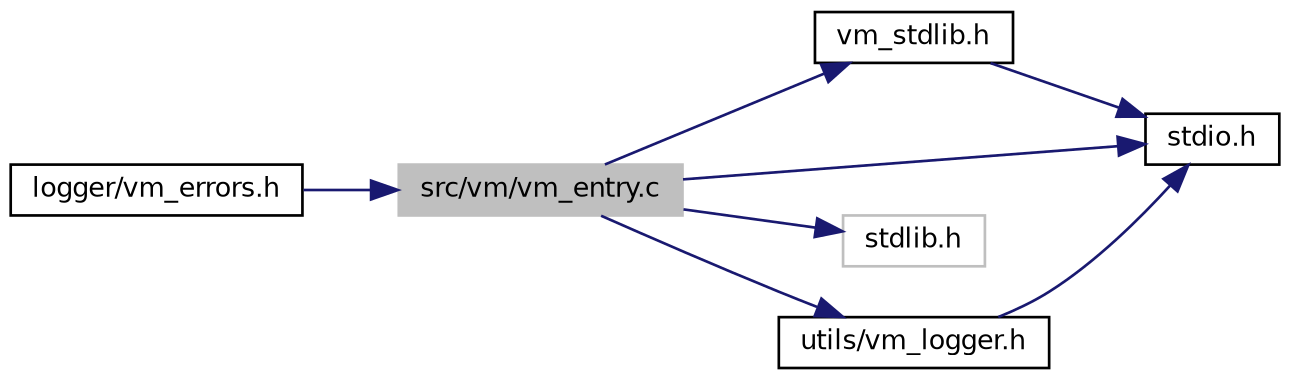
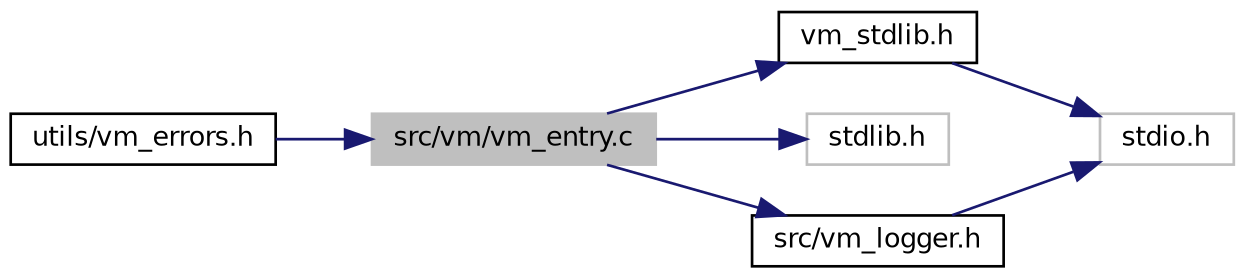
node "stdio.h": color black -> grey75
edge "src/vm/vm_entry.c" -> "stdio.h": removed
node "logger/vm_errors.h": label "logger/vm_errors.h" -> "utils/vm_errors.h"
node "utils/vm_logger.h": label "utils/vm_logger.h" -> "src/vm_logger.h"
